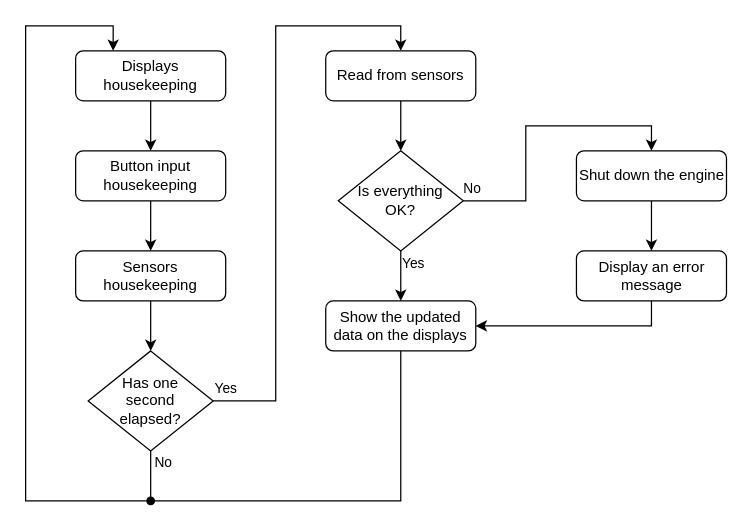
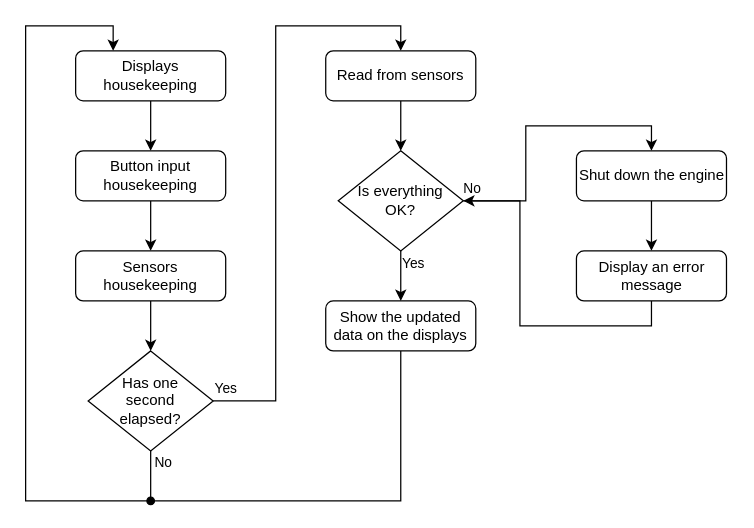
edge "Display an error message" -> "Show the updated data on the displays": now "Display an error message" -> "Is everything OK?"
